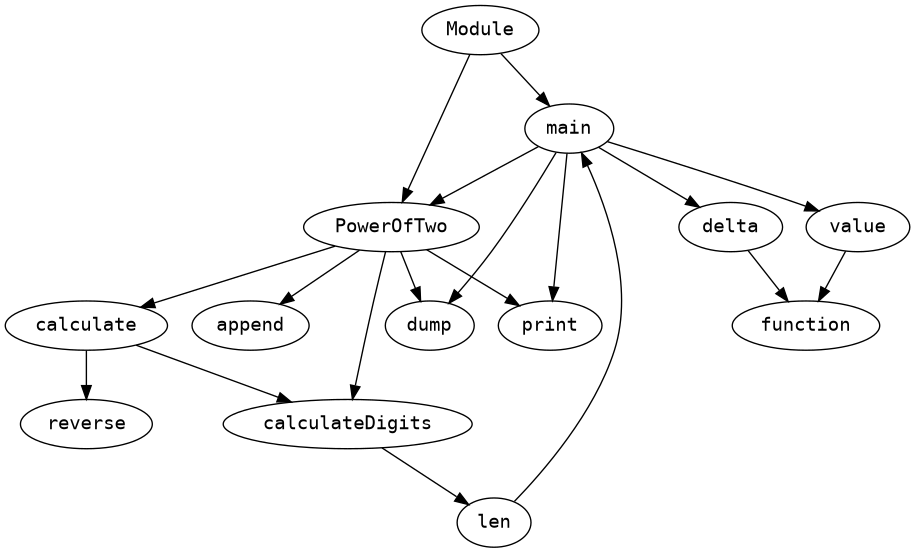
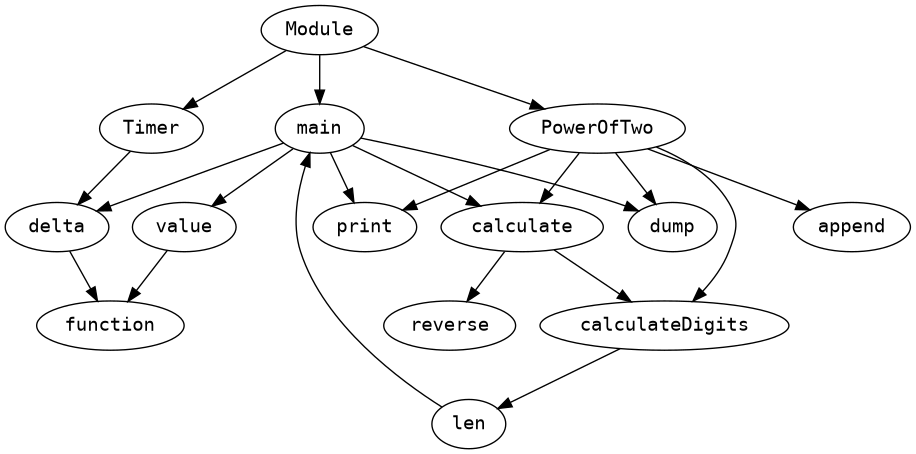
node "Timer": added
edge "main" -> "PowerOfTwo": now "main" -> "calculate"
